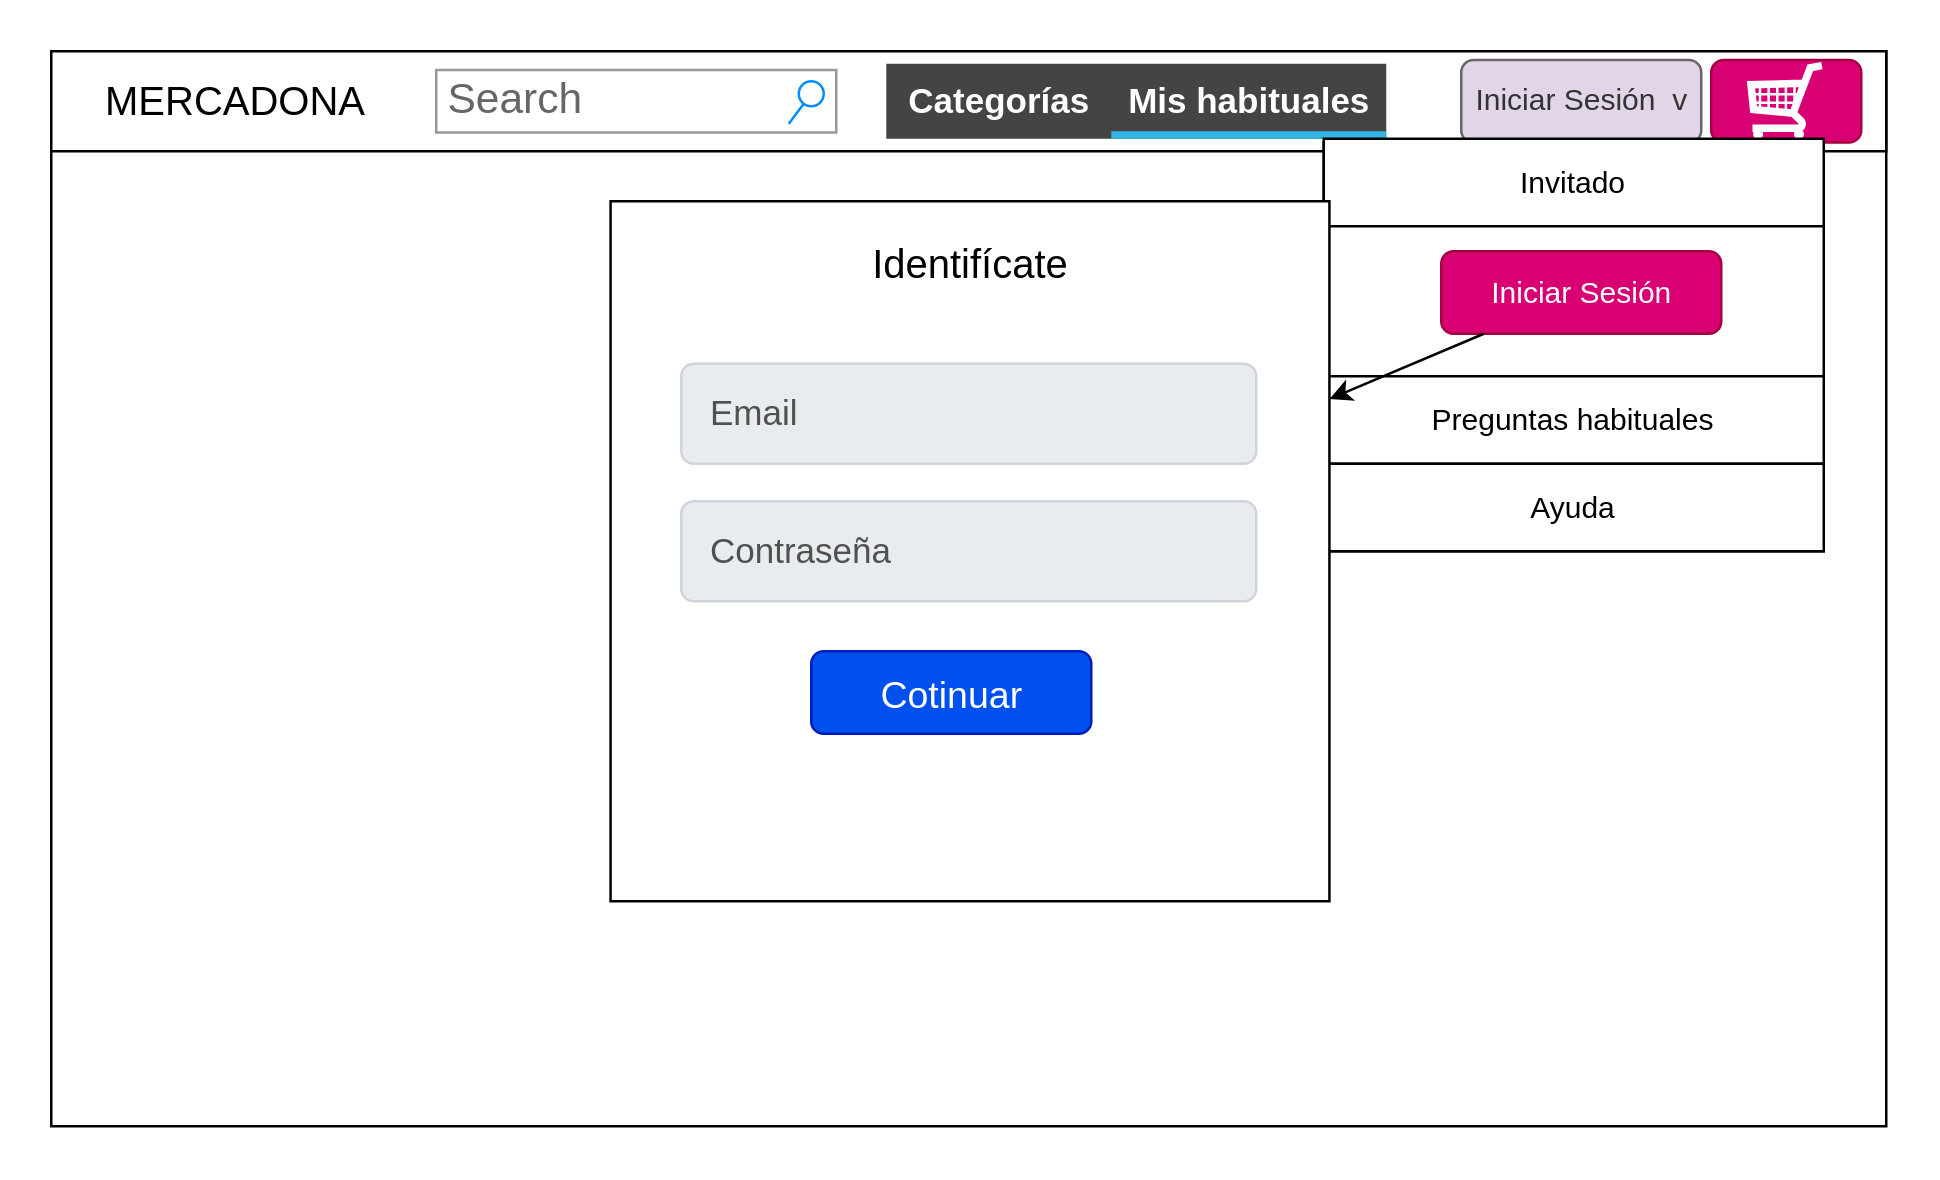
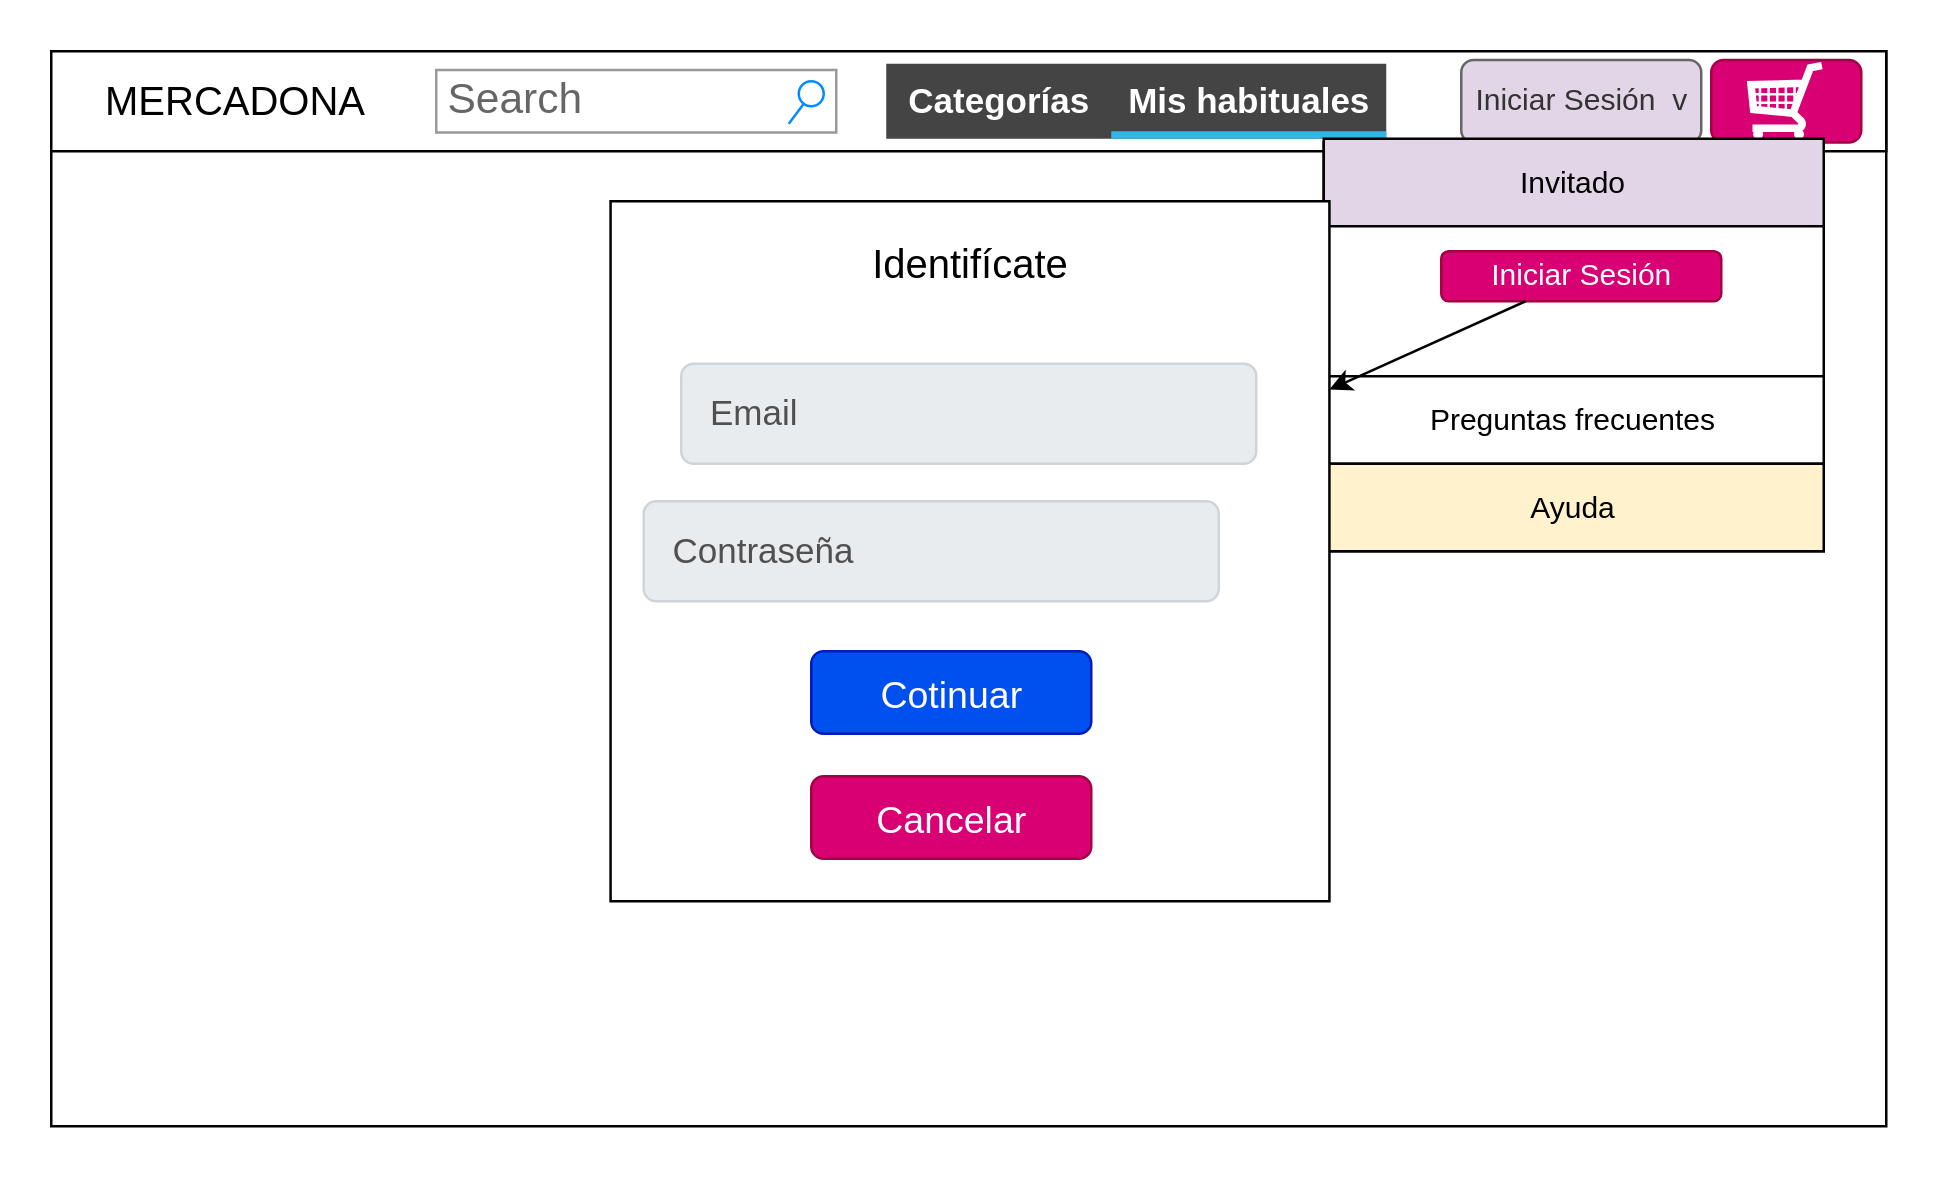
node "Invitado": fillcolor #ffffff -> #e1d5e7
node "Iniciar Sesión": size 280x83 -> 280x50
node "Preguntas habituales": label "Preguntas habituales" -> "Preguntas frecuentes"
node "Ayuda": fillcolor #ffffff -> #fff2cc
node "Contraseña": moved (969, 551) -> (931, 551)
node "Cancelar": added
